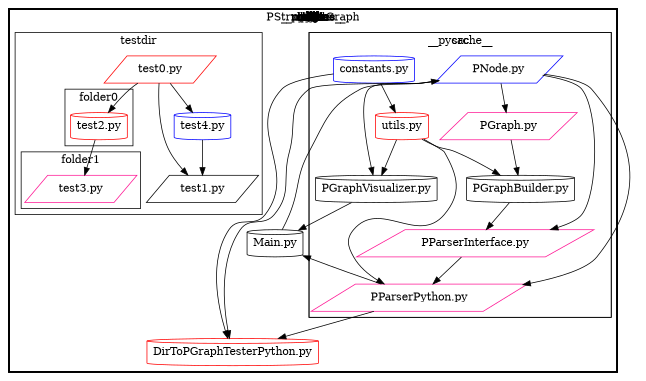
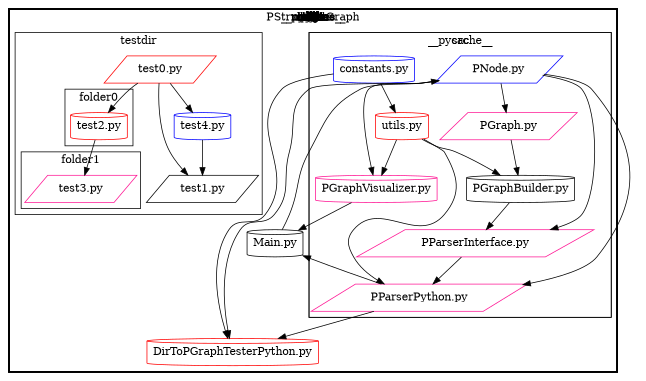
node "PGraphVisualizer.py": color black -> deeppink
